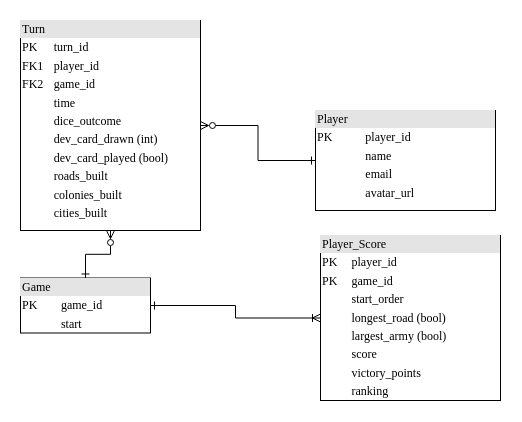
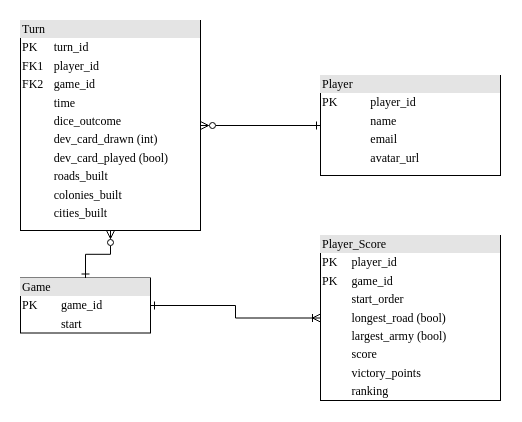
node "Player PK player_id name email avatar_url": moved (406, 161) -> (411, 126)
